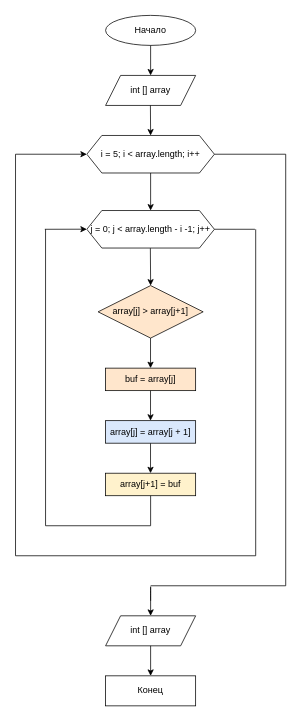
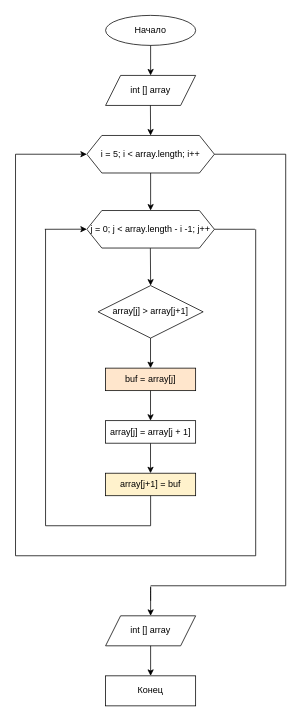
node "array[j] > array[j+1]": fillcolor #ffe6cc -> #ffffff
node "array[j] = array[j + 1]": fillcolor #dae8fc -> #ffffff
